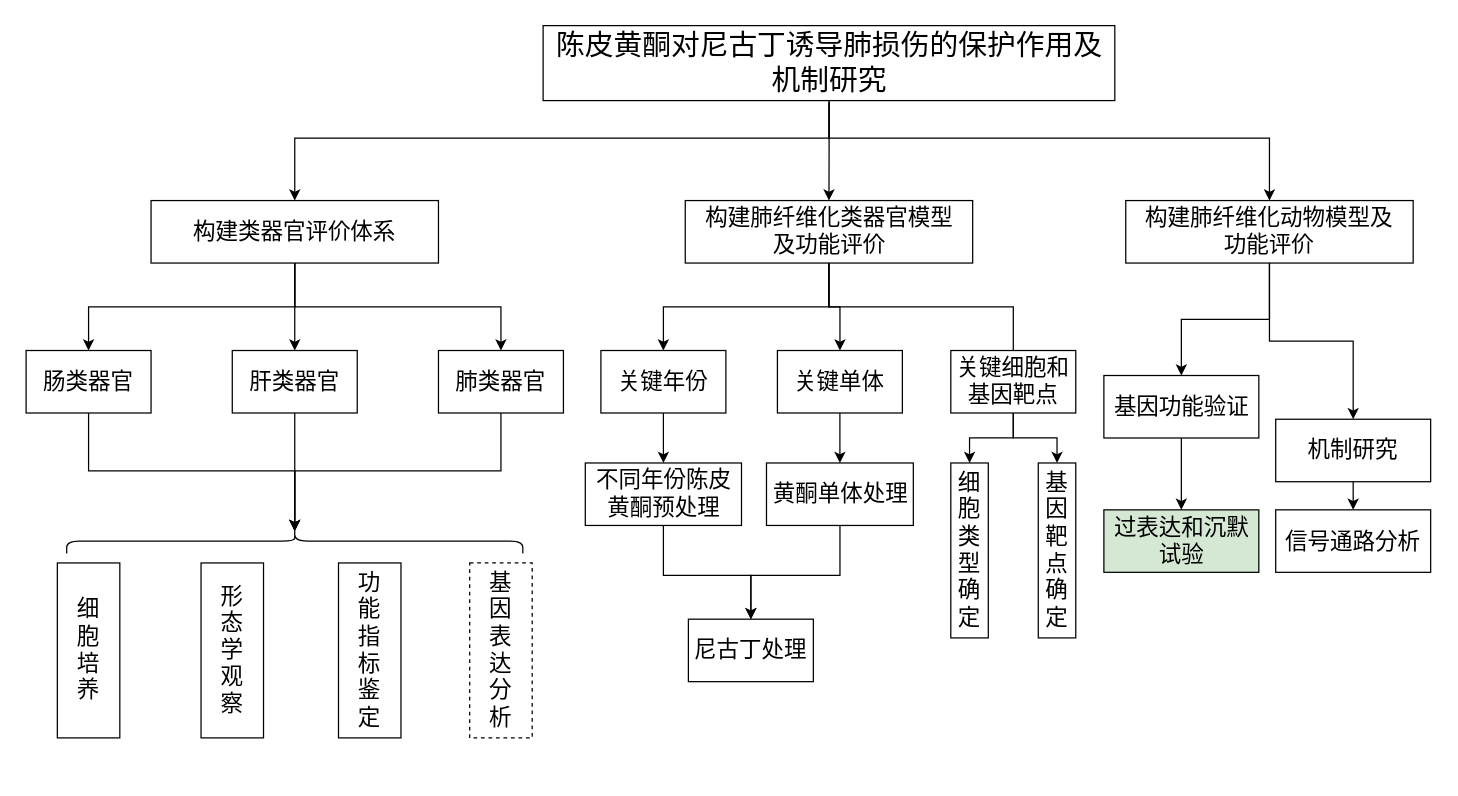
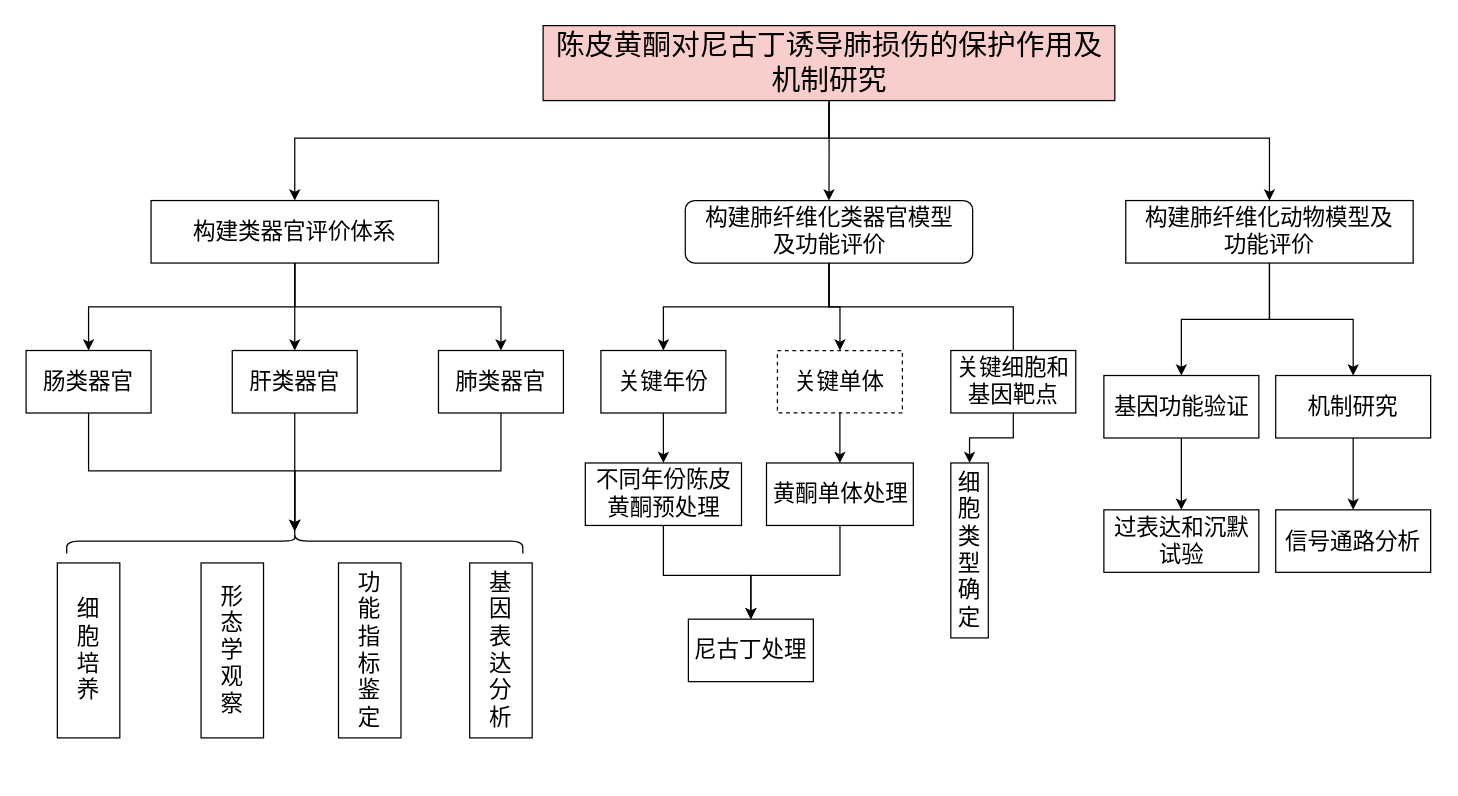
node "陈皮黄酮对尼古丁诱导肺损伤的保护作用及机制研究": fillcolor #ffffff -> #f8cecc
node "构建肺纤维化类器官模型 及功能评价": shape rectangle -> rounded rectangle
node "关键单体": style solid -> dashed
edge "关键细胞和基因靶点" -> "基因靶点确定": removed
node "机制研究": moved (1353, 451) -> (1353, 407)
node "过表达和沉默试验": fillcolor #d5e8d4 -> #ffffff
node "基因靶点确定": removed
node "基 因 表 达 分 析": style dashed -> solid
